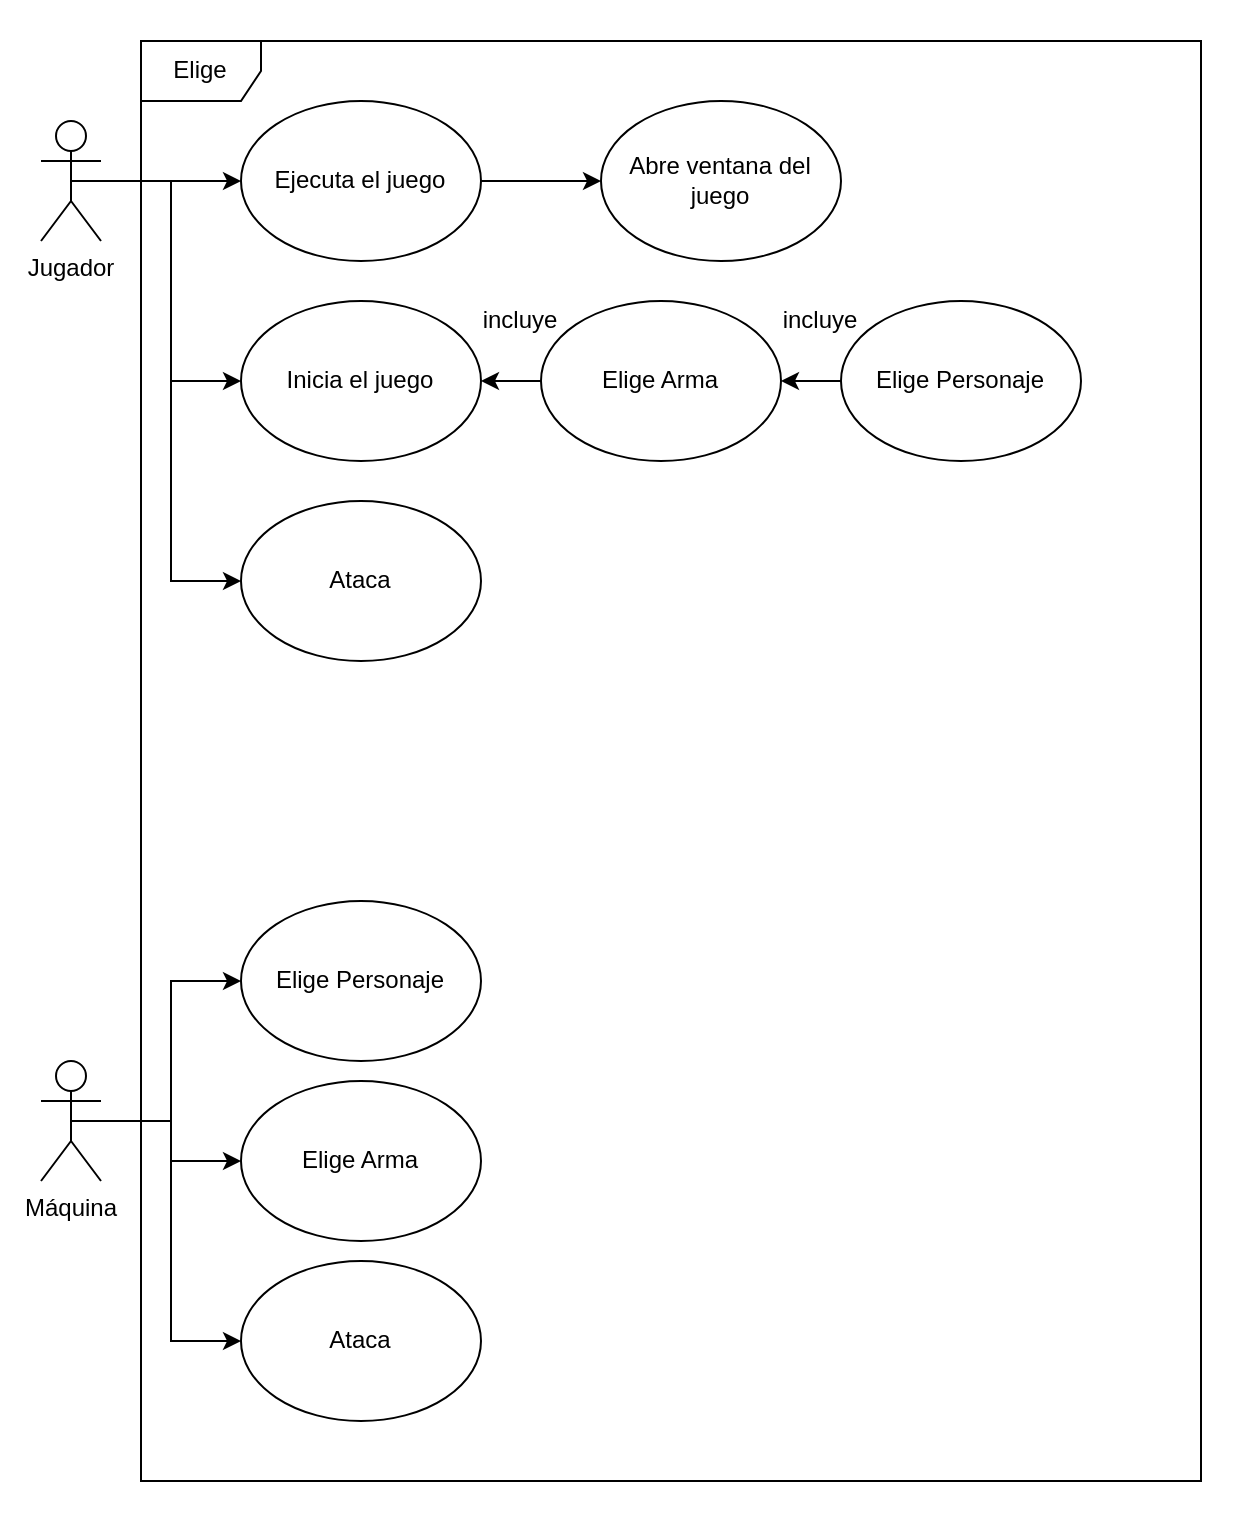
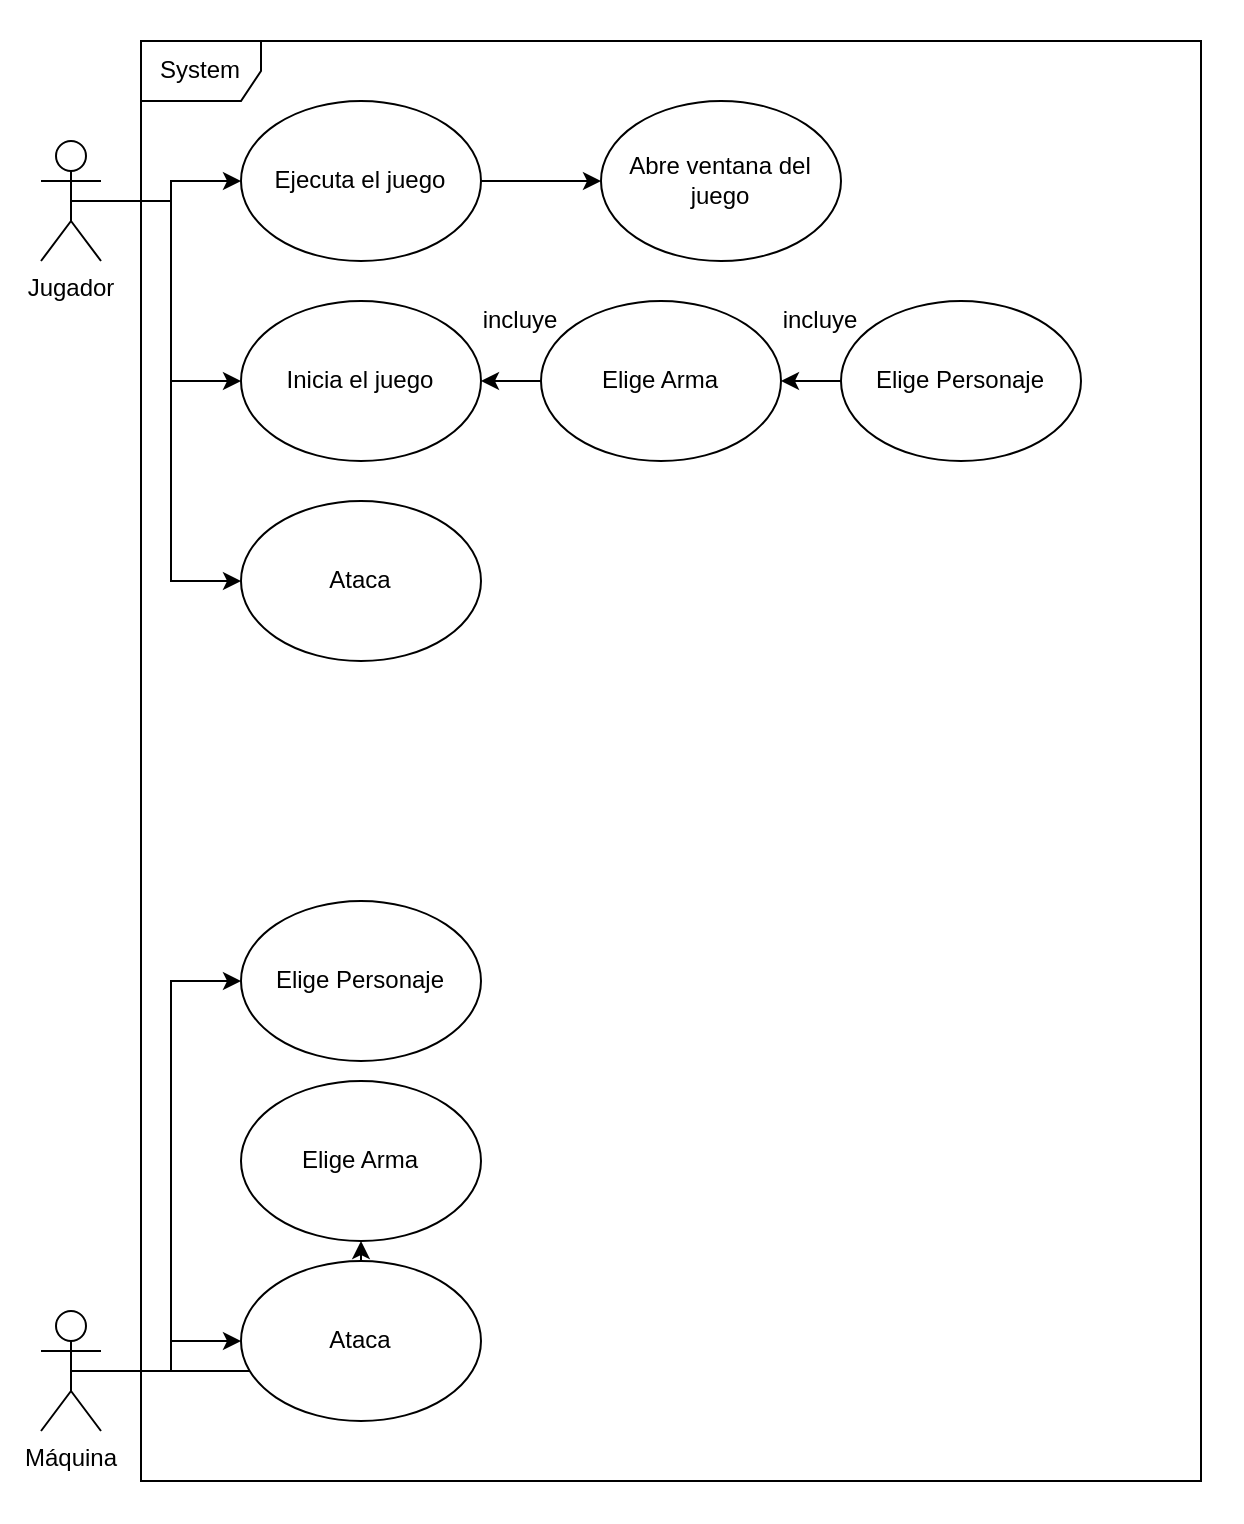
node "Elige": label "Elige" -> "System"
node "Jugador": moved (71, 181) -> (71, 201)
node "Máquina": moved (71, 1121) -> (71, 1371)
